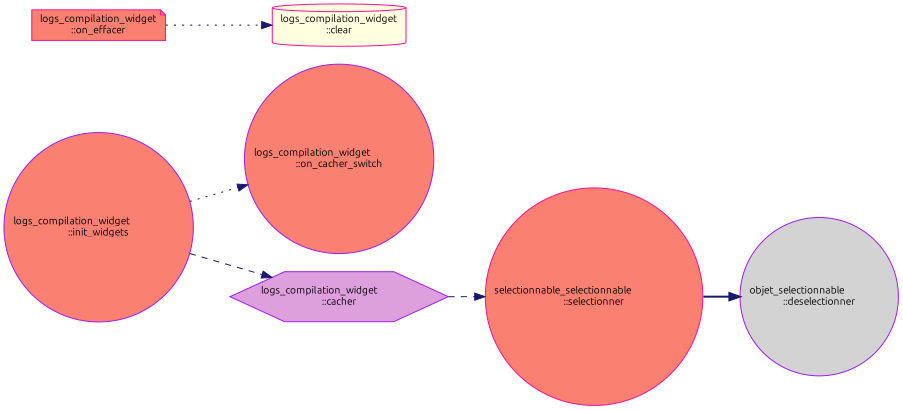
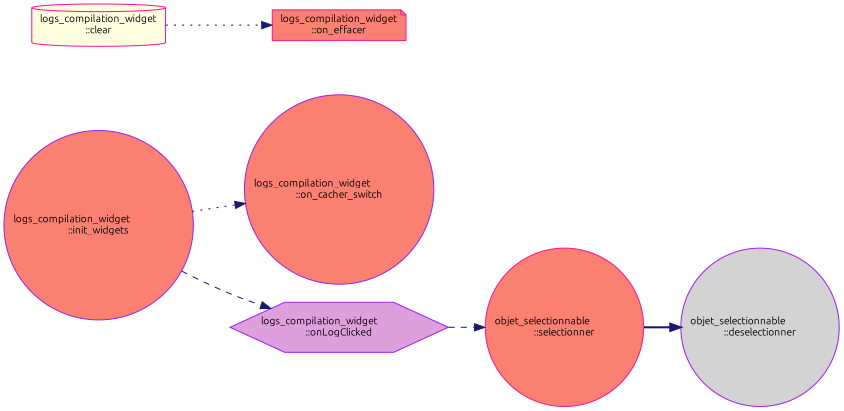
edge "logs_compilation_widget ::on_effacer" -> "logs_compilation_widget ::clear": reversed
node "logs_compilation_widget ::cacher": label "logs_compilation_widget ::cacher" -> "logs_compilation_widget ::onLogClicked"
node "selectionnable_selectionnable ::selectionner": label "selectionnable_selectionnable ::selectionner" -> "objet_selectionnable ::selectionner"
